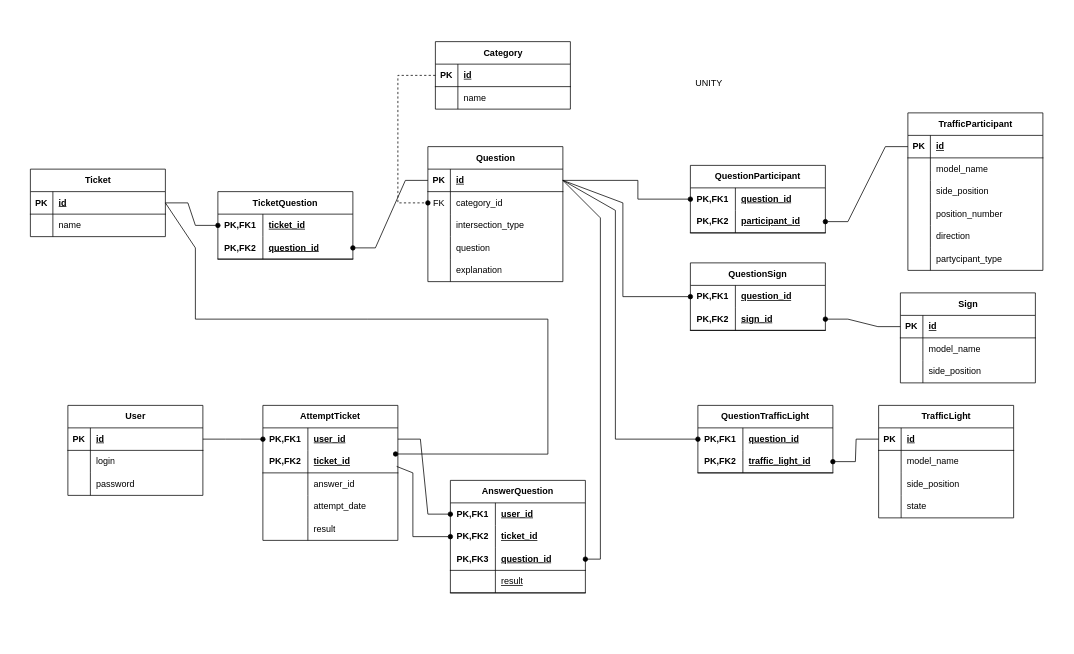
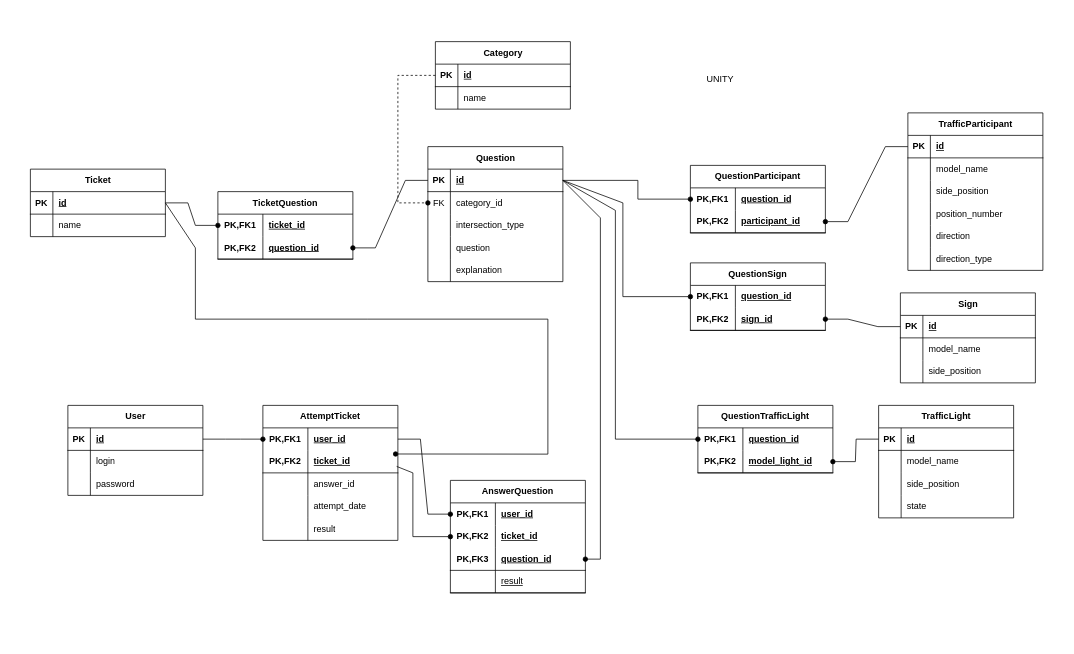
node "UNITY": moved (709, 83) -> (720, 79)
node "partycipant_type": label "partycipant_type" -> "direction_type"
node "traffic_light_id": label "traffic_light_id" -> "model_light_id"
